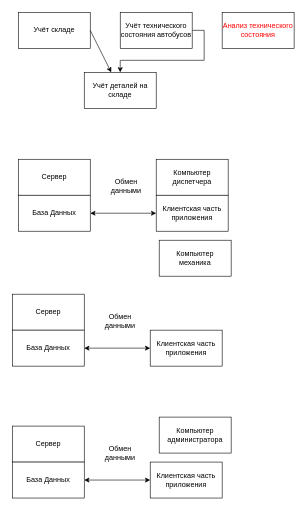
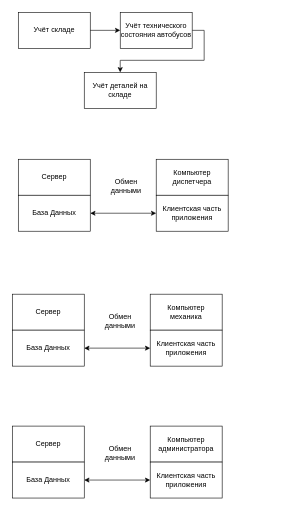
node "Анализ технического состояния": removed
edge "Учёт складе" -> "Учёт деталей на складе": now "Учёт складе" -> "Учёт технического состояния автобусов"
node "Компьютер механика": moved (195, 258) -> (186, 312)
node "Компьютер администратора": moved (195, 435) -> (186, 444)
